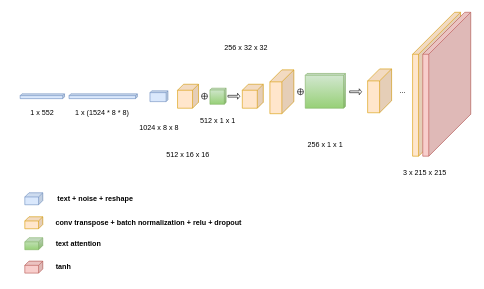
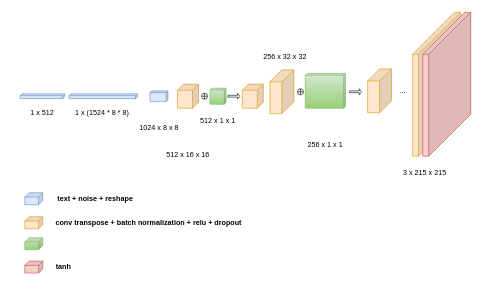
node "256 x 32 x 32": moved (246, 48) -> (285, 57)
node "1 x 552": label "1 x 552" -> "1 x 512"
node "text attention": removed
